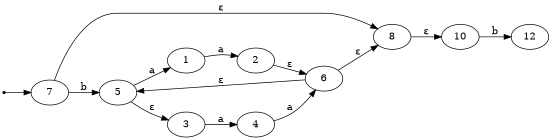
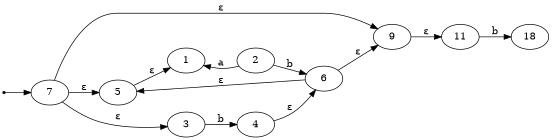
node "8": label "8" -> "9"
node "10": label "10" -> "11"
node "12": label "12" -> "18"
edge "1" -> "2": reversed
edge "2" -> "6": label "ε" -> "b"
edge "5" -> "1": label "a" -> "ε"
edge "7" -> "5": label "b" -> "ε"
edge "4" -> "6": label "a" -> "ε"
edge "5" -> "3": now "7" -> "3"
edge "3" -> "4": label "a" -> "b"
